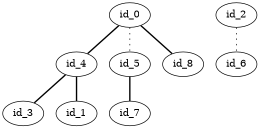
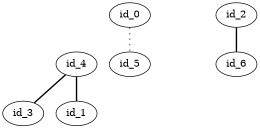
edge "id_0" -- "id_4": removed
edge "id_2" -- "id_6": style dotted -> bold
node "id_8": removed
node "id_7": removed
